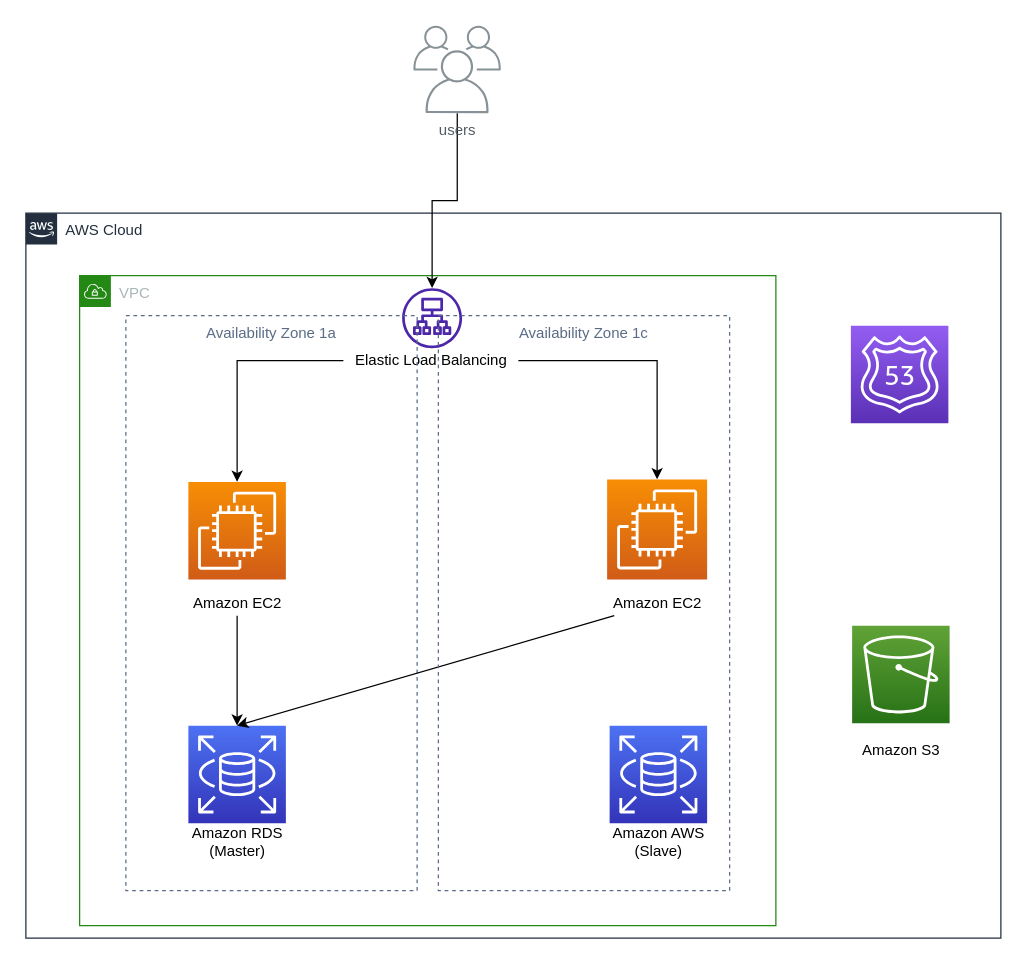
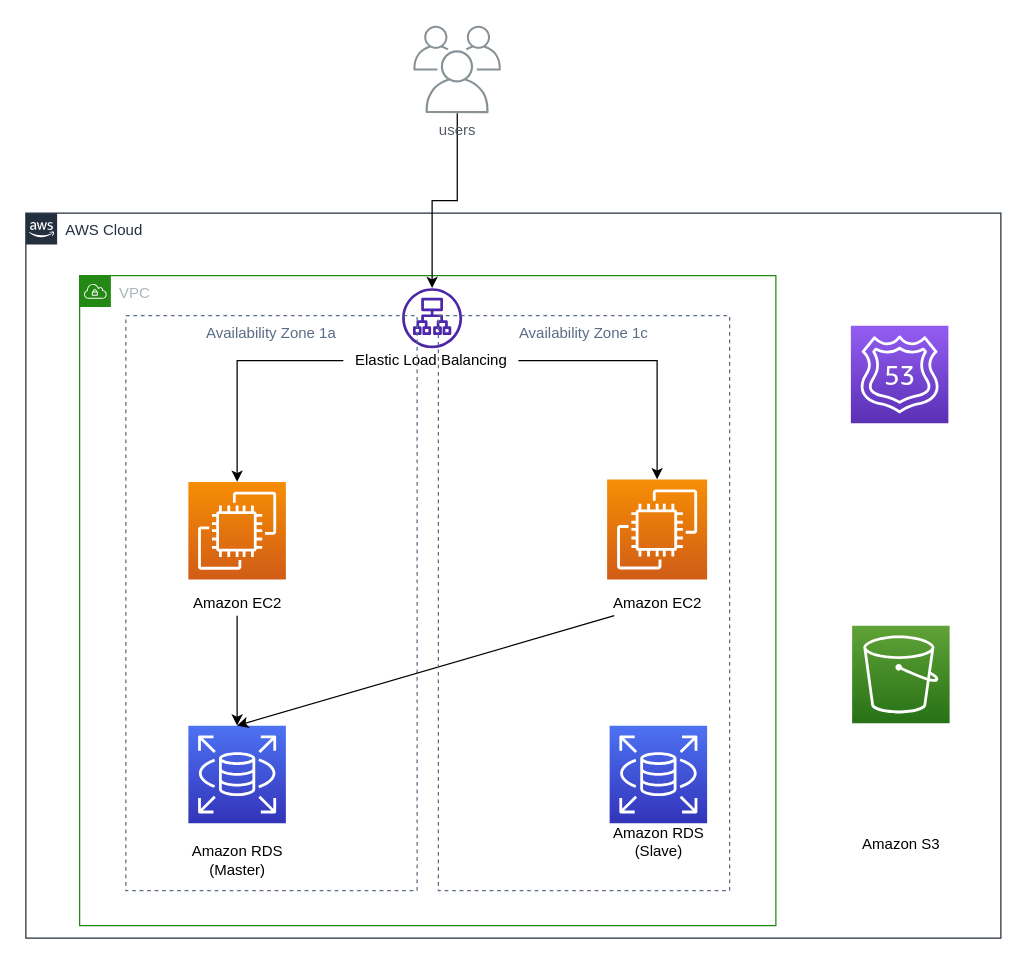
node "Amazon S3": moved (901, 751) -> (901, 844)
node "Amazon RDS (Master)": moved (237, 842) -> (237, 861)
node "Amazon AWS (Slave)": label "Amazon AWS (Slave)" -> "Amazon RDS (Slave)"
